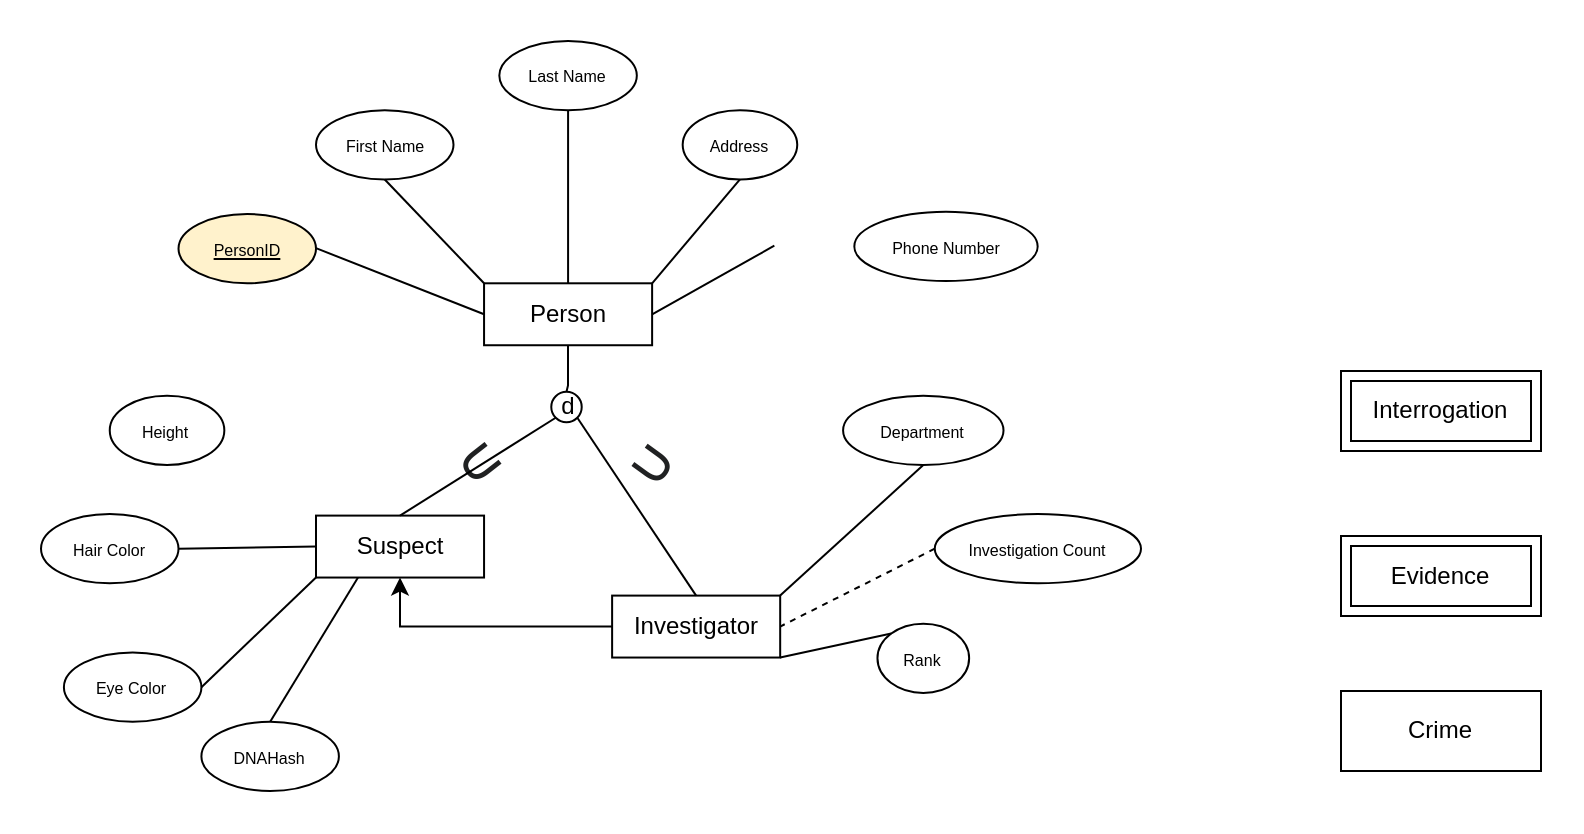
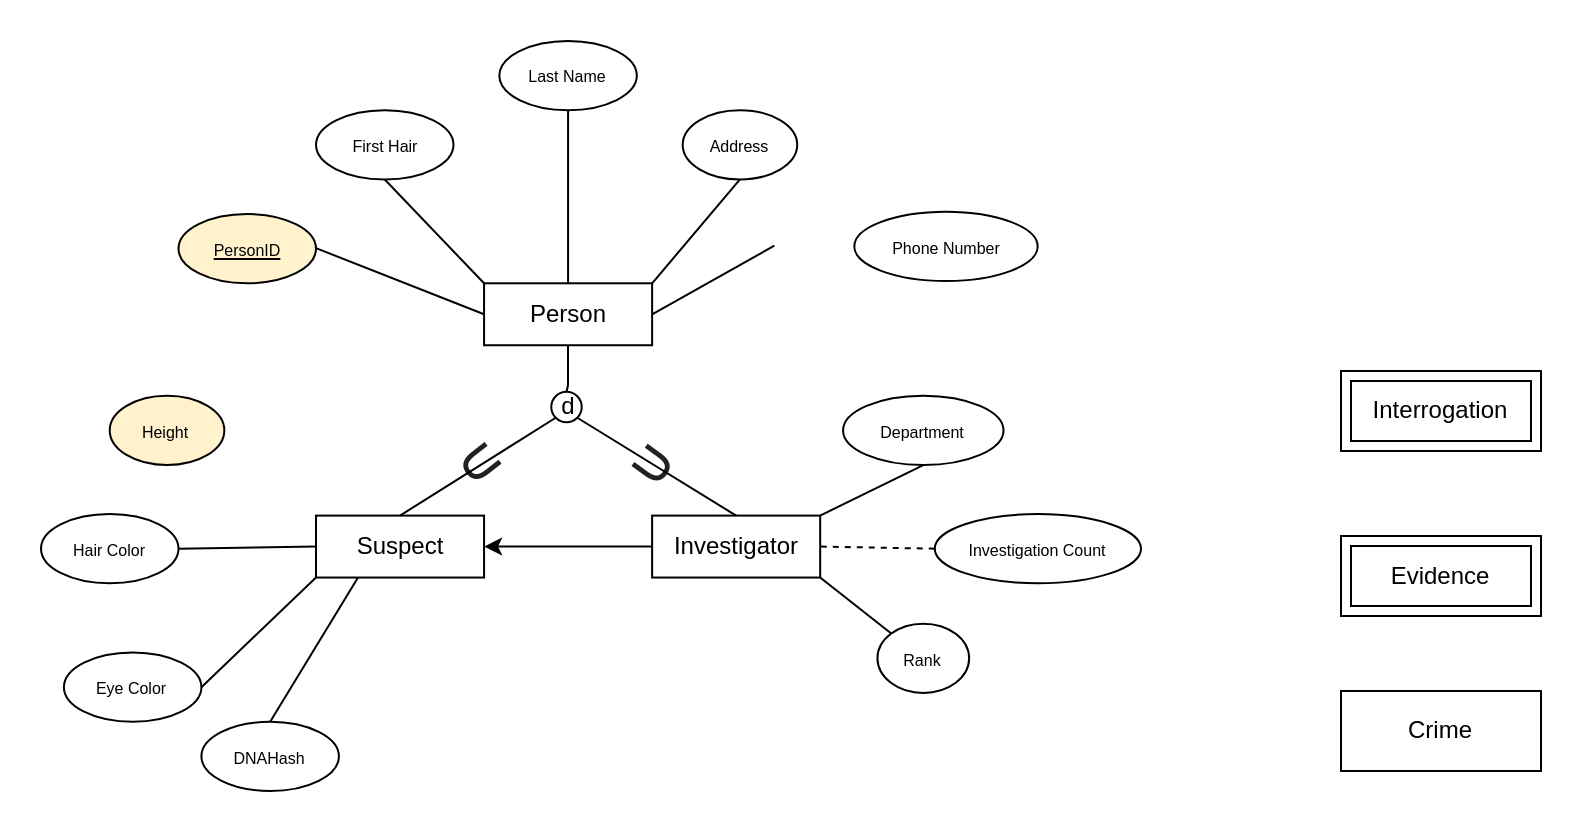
node "First Name": label "First Name" -> "First Hair"
node "Height": fillcolor #ffffff -> #fff2cc
node "Investigator": moved (696, 627) -> (736, 547)
